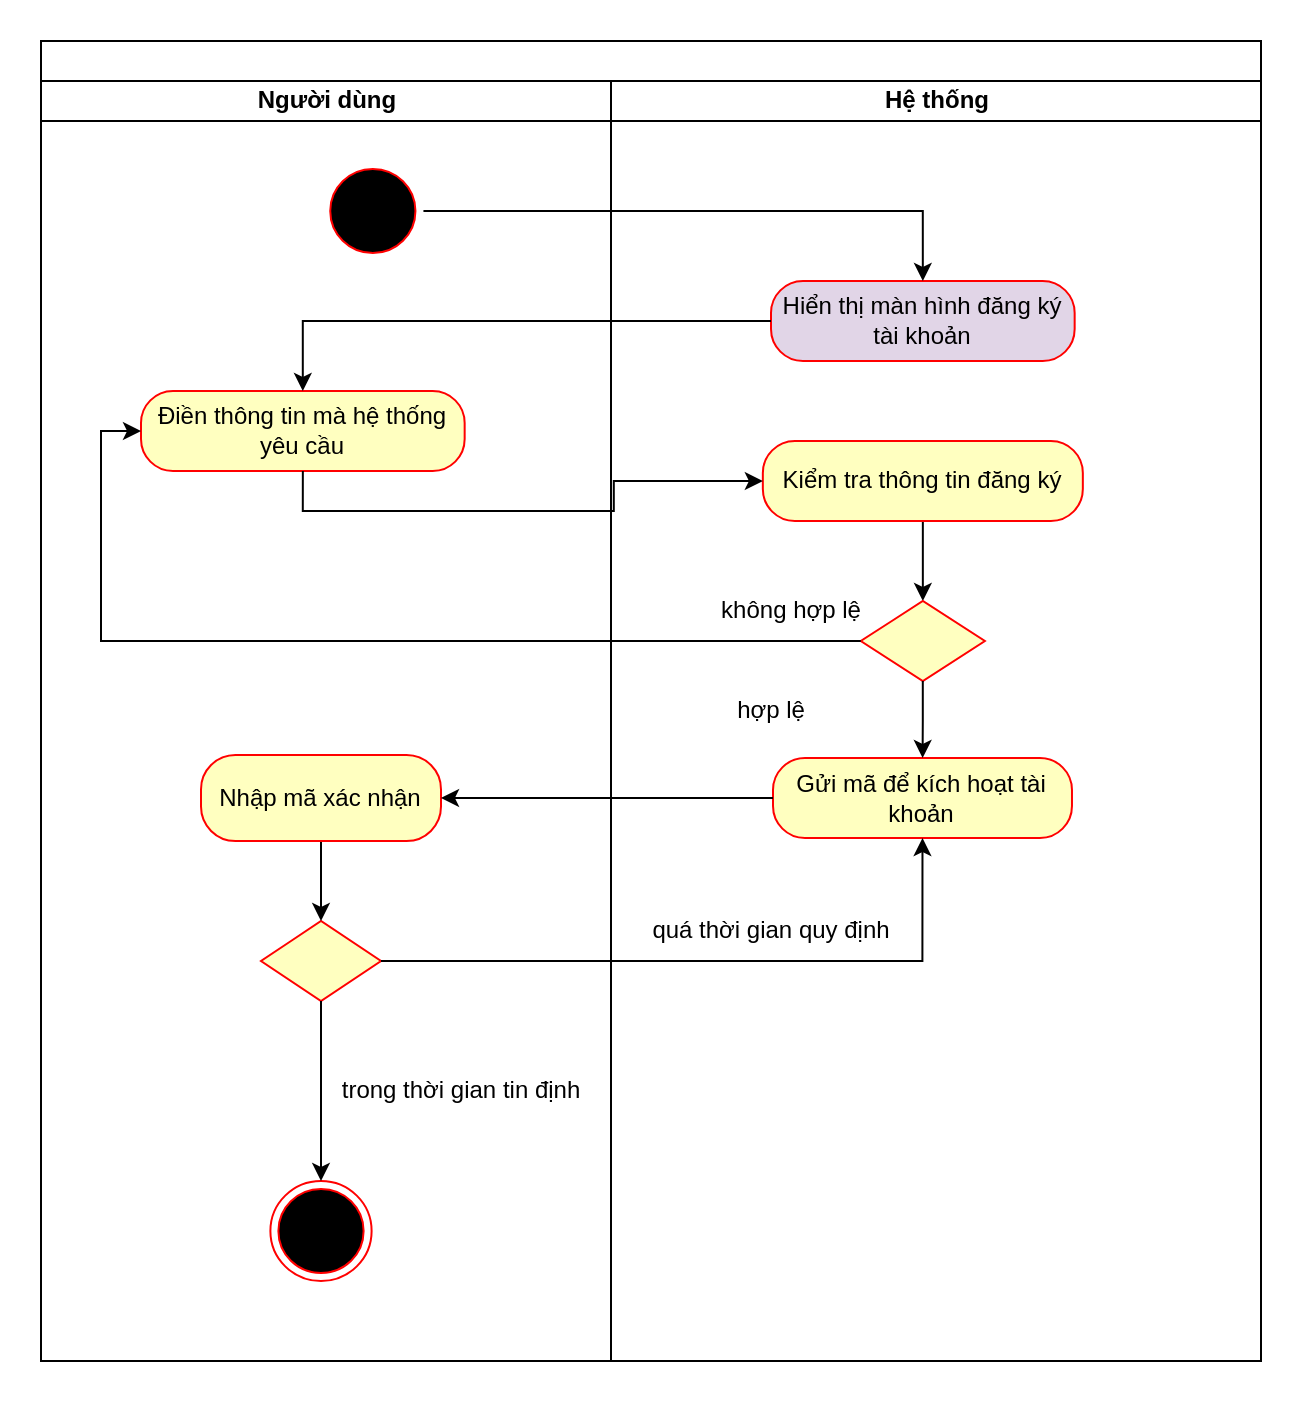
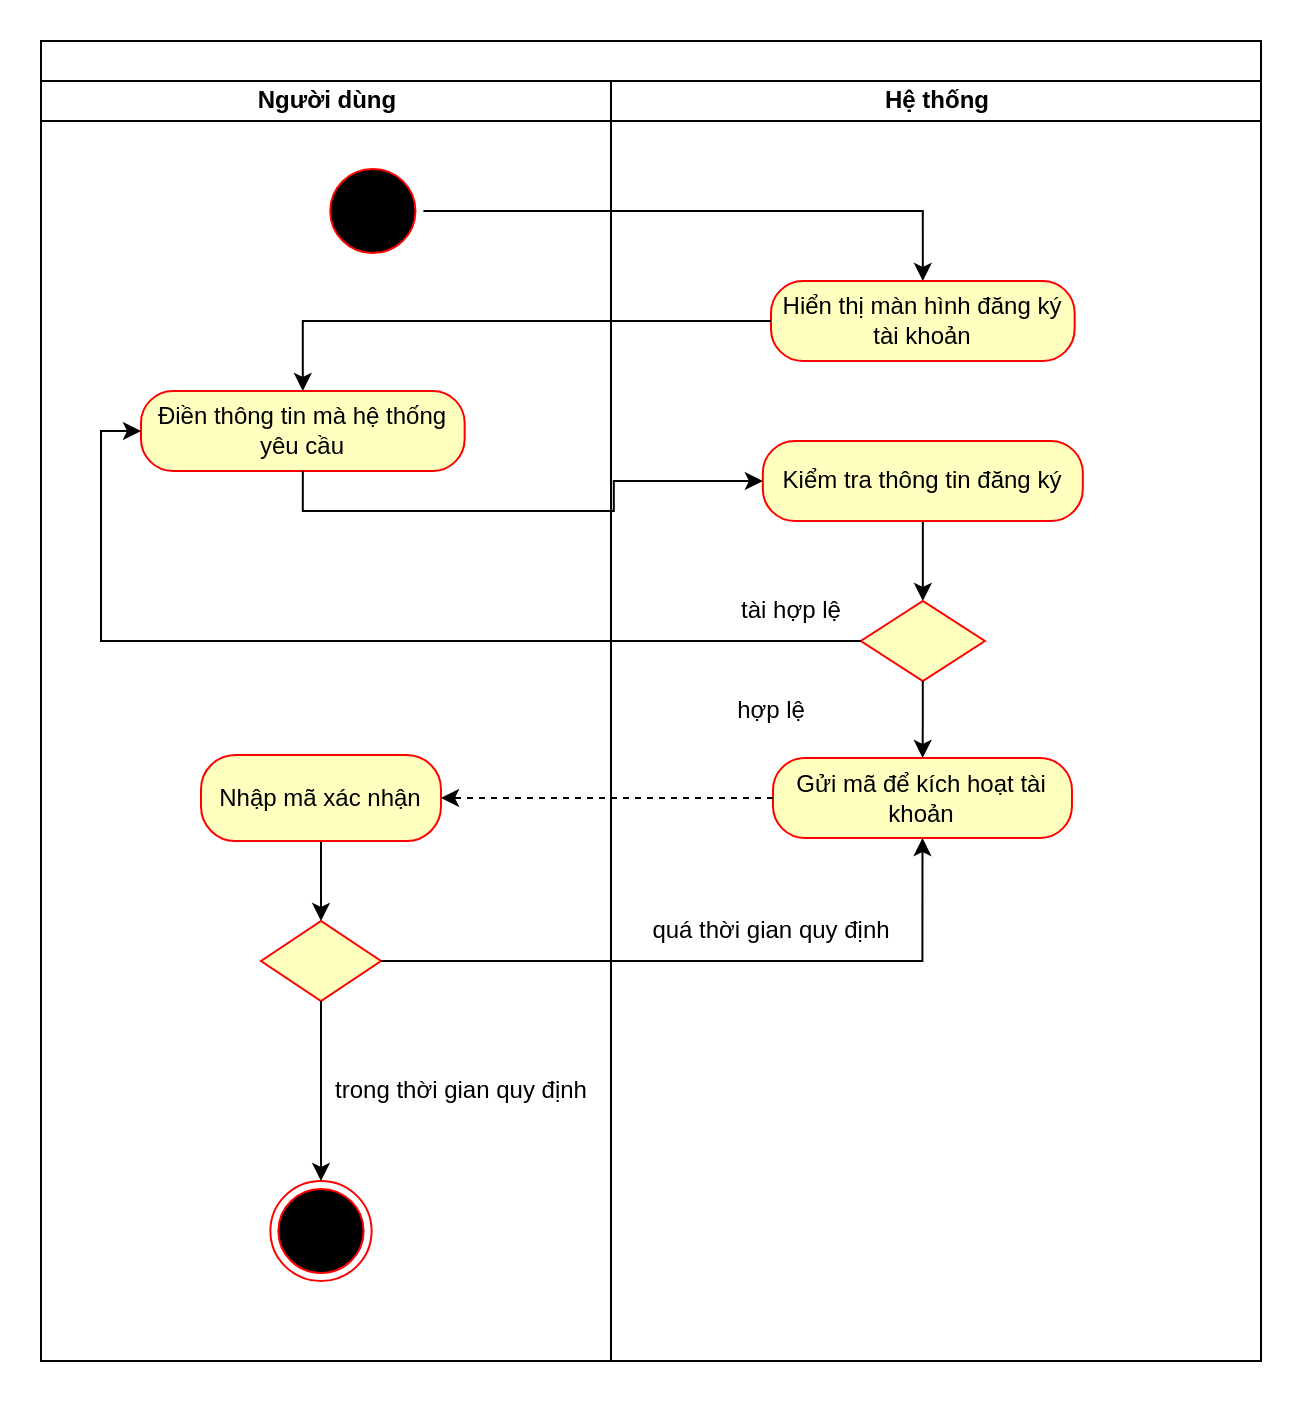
node "Hiển thị màn hình đăng ký tài khoản": fillcolor #e1d5e7 -> #ffffc0
node "không hợp lệ": label "không hợp lệ" -> "tài hợp lệ"
edge "Gửi mã để kích hoạt tài khoản" -> "Nhập mã xác nhận": style solid -> dashed
node "trong thời gian tin định": label "trong thời gian tin định" -> "trong thời gian quy định"
